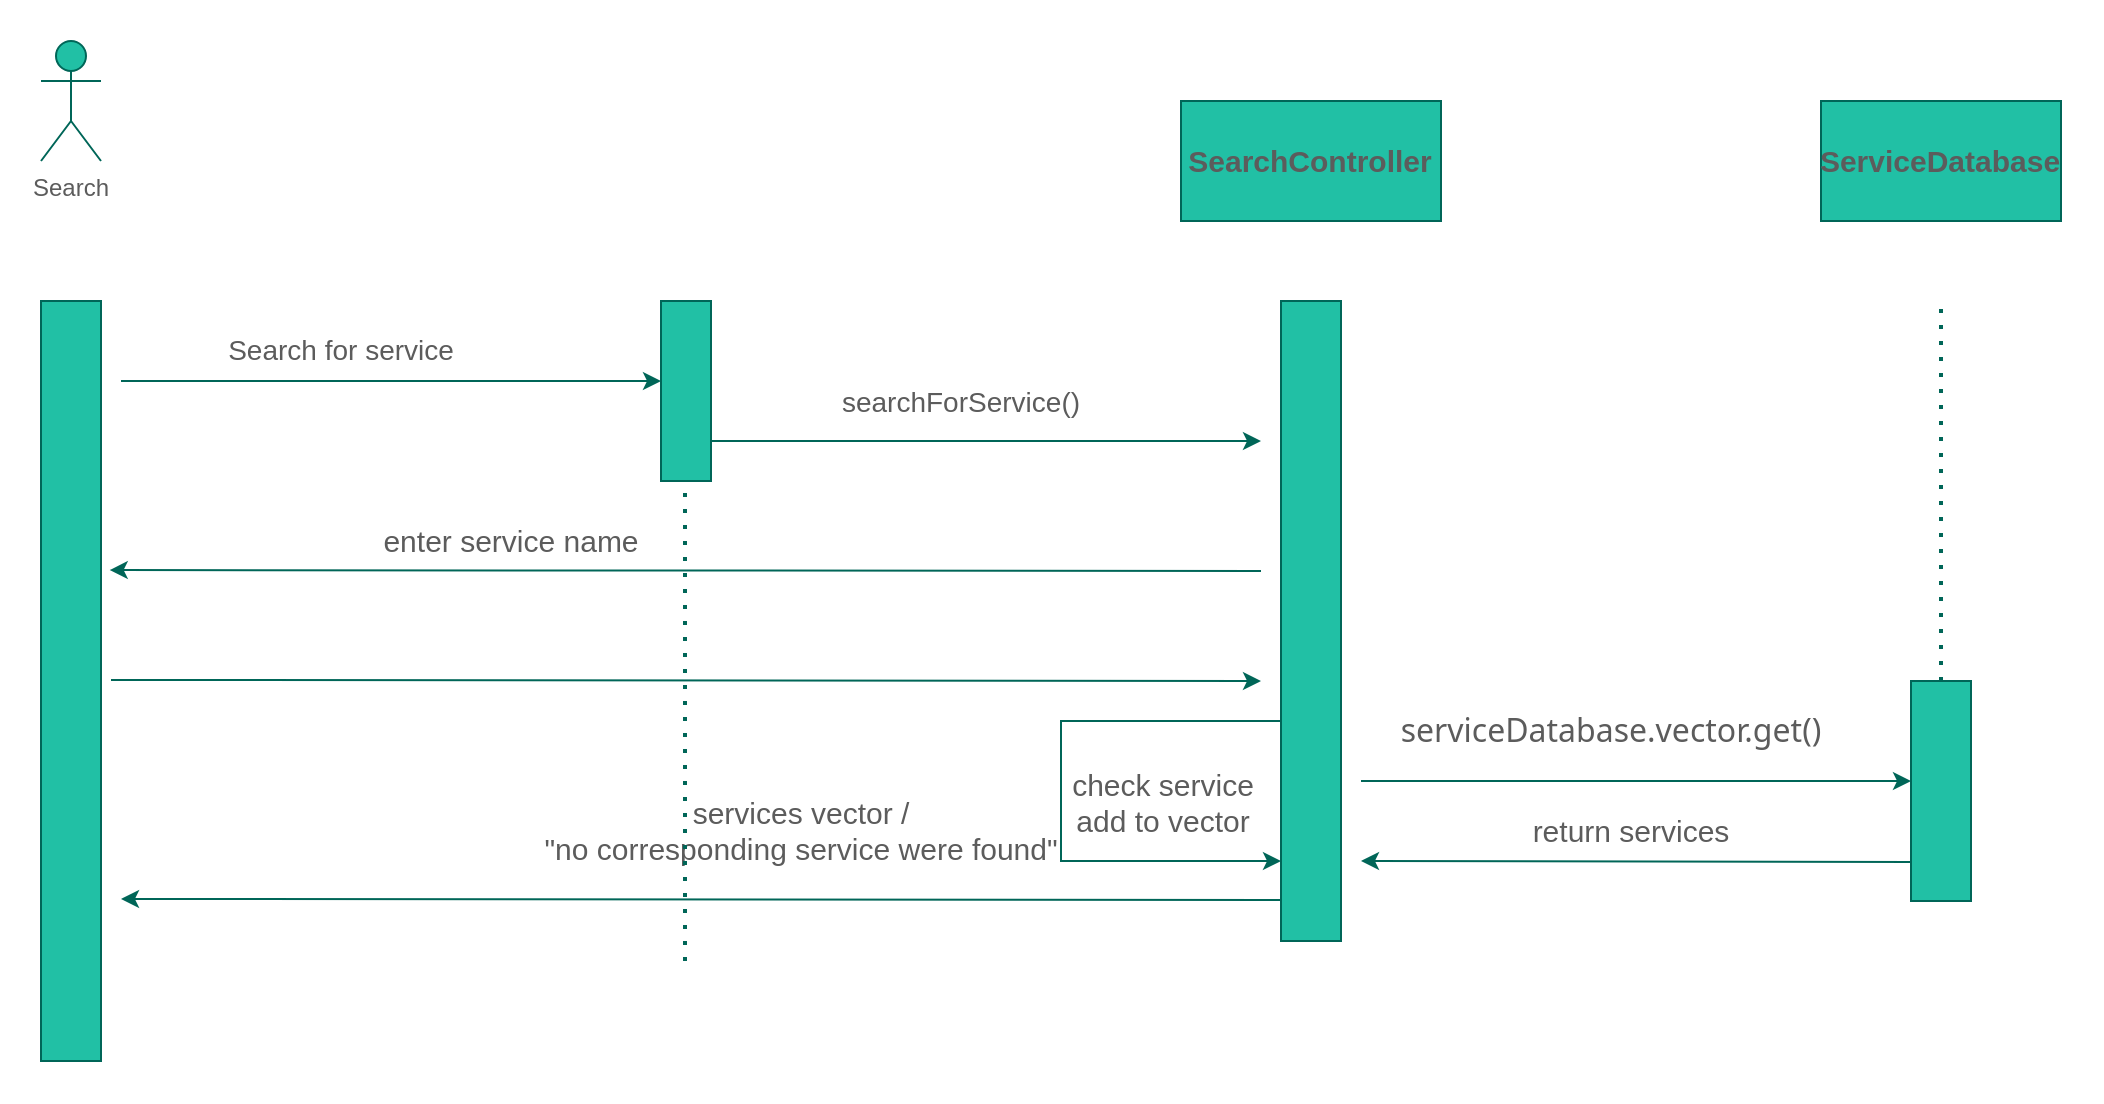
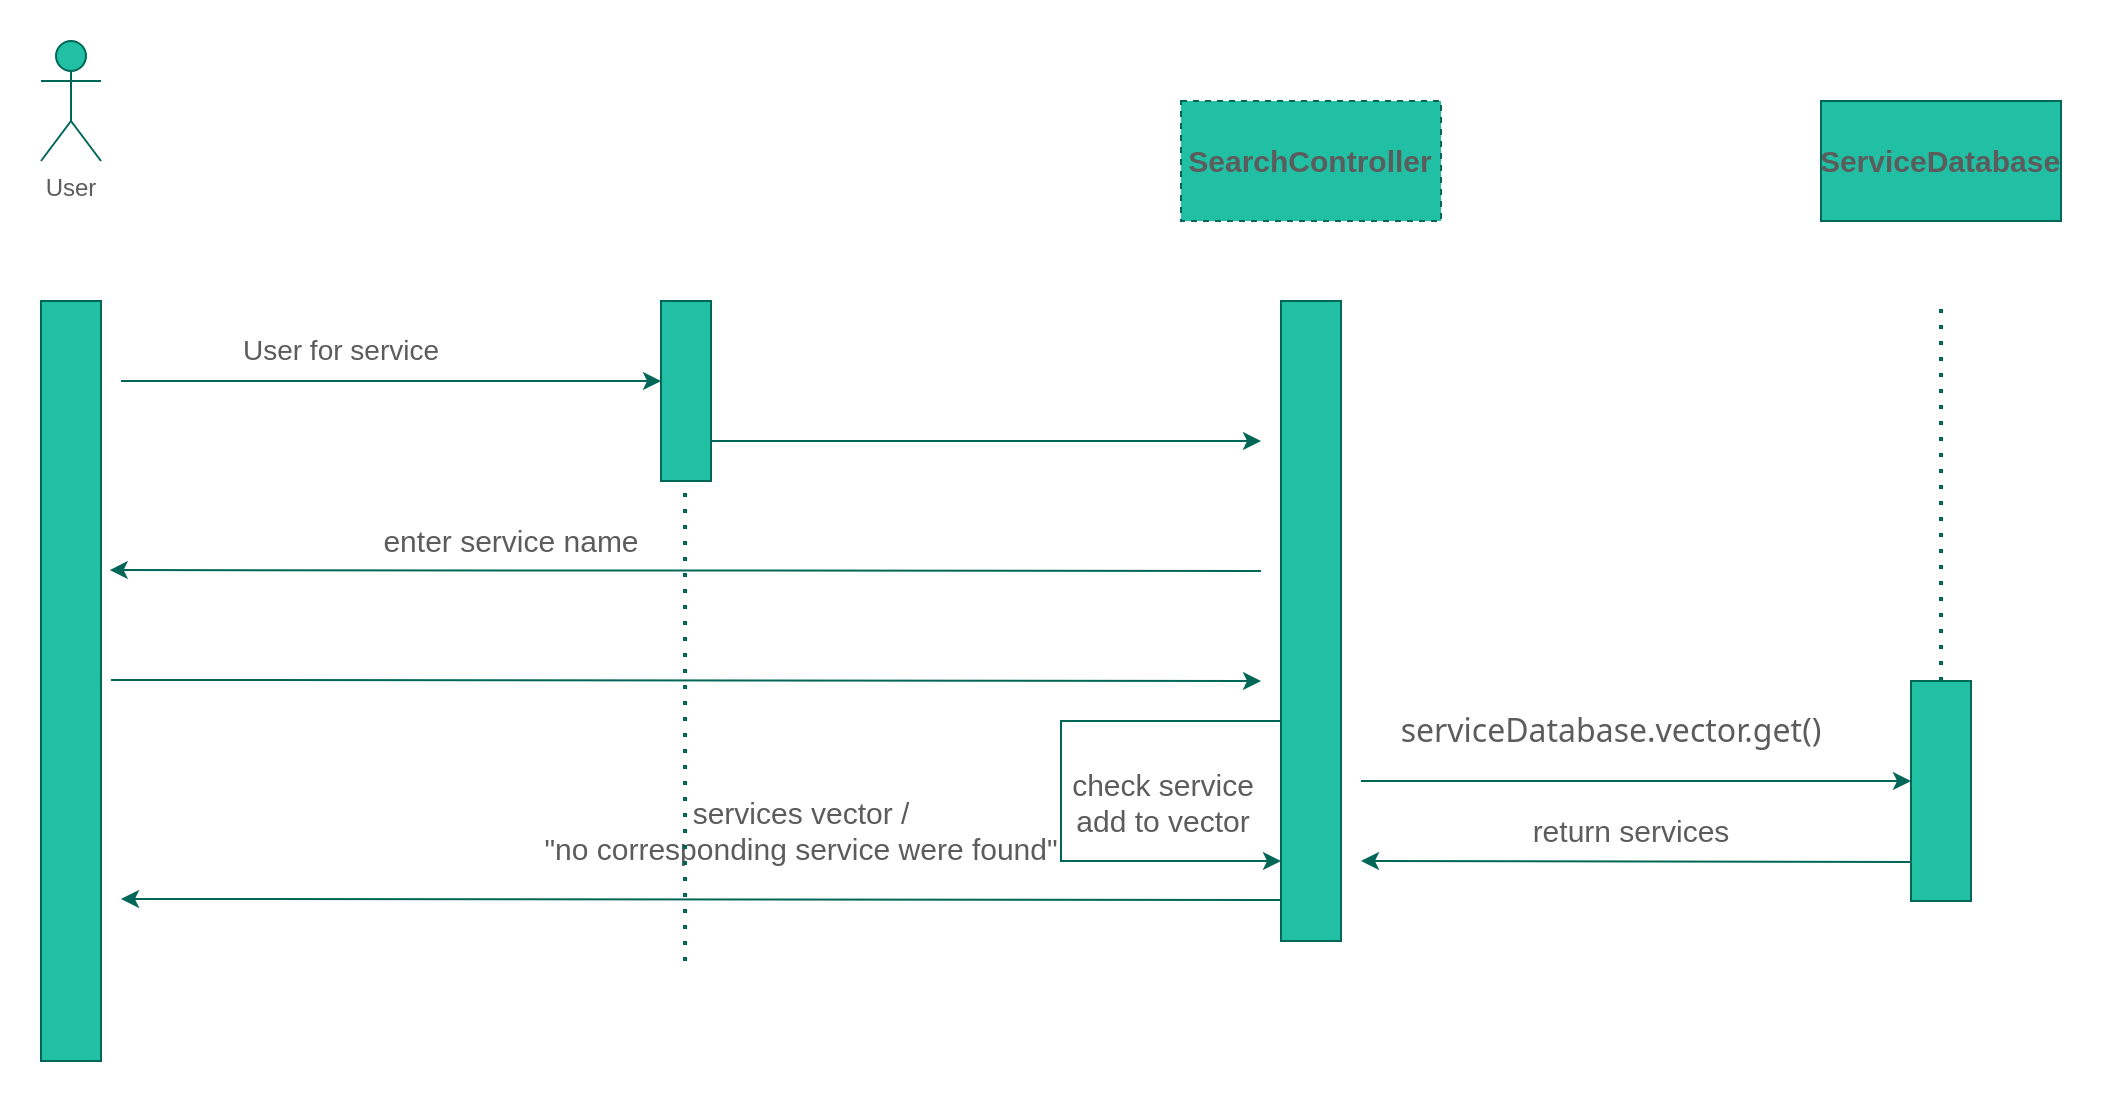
node "SearchController": style solid -> dashed
node "Search": label "Search" -> "User"
node "Search for service": label "Search for service" -> "User for service"
node "searchForService()": removed
